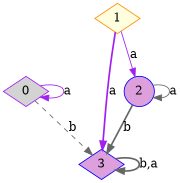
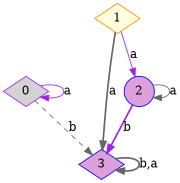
edge "1" -> "3": color purple -> gray40
edge "2" -> "3": color gray40 -> purple
